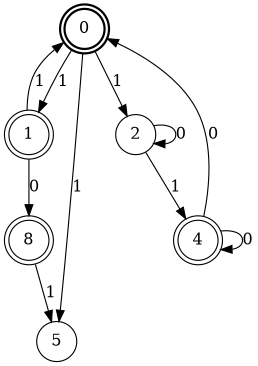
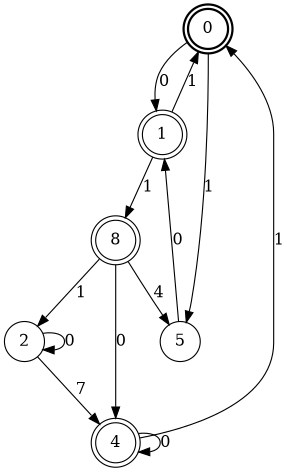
edge "0" -> "2": now "8" -> "2"
edge "0" -> "1": label "1" -> "0"
edge "4" -> "0": label "0" -> "1"
edge "1" -> "8": label "0" -> "1"
edge "2" -> "4": label "1" -> "7"
edge "5" -> "1": added, label "0"
edge "8" -> "5": label "1" -> "4"
edge "8" -> "4": added, label "0"
